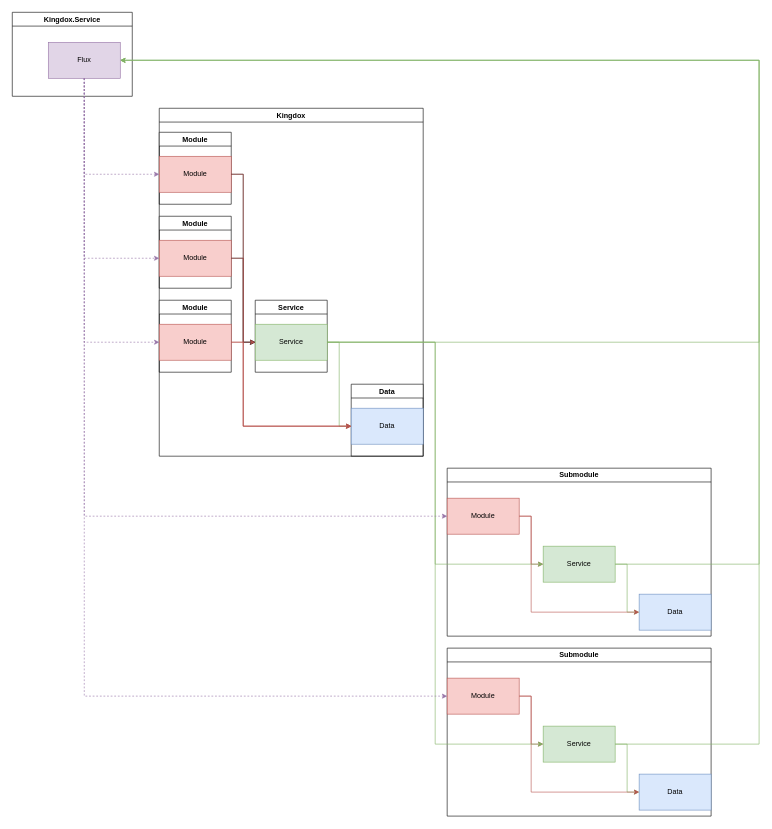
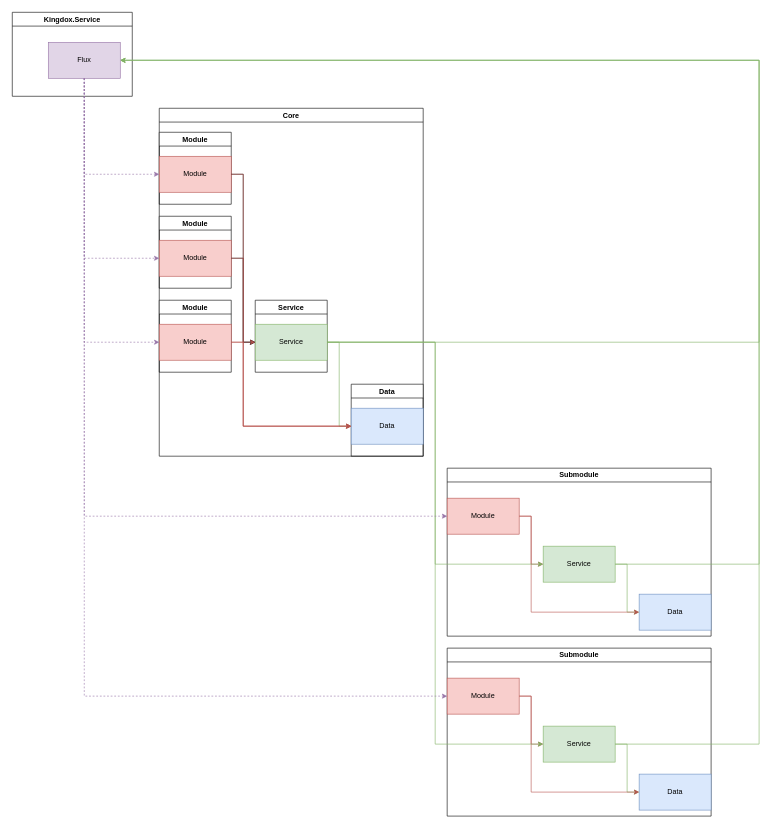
node "Kingdox": label "Kingdox" -> "Core"
